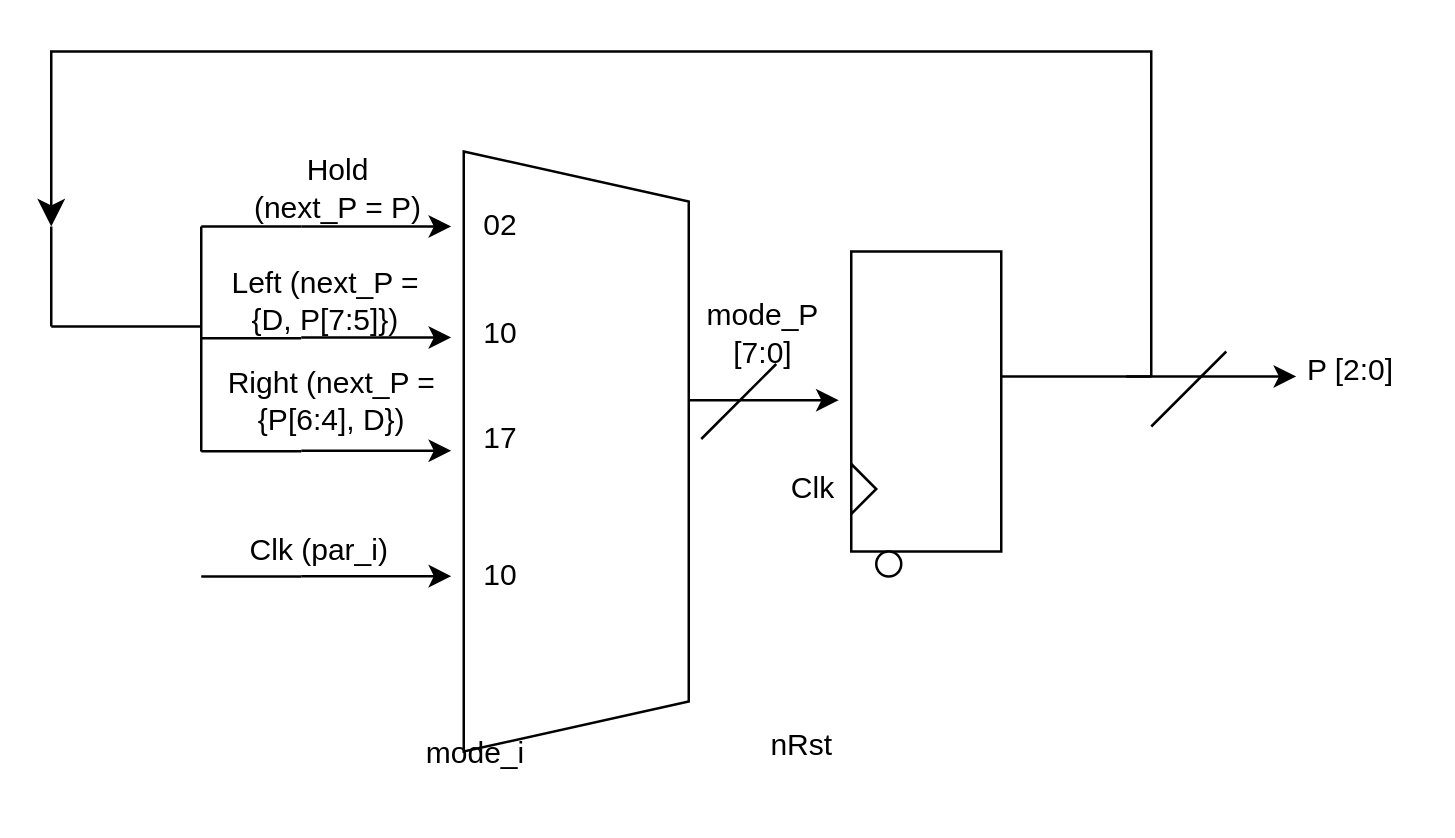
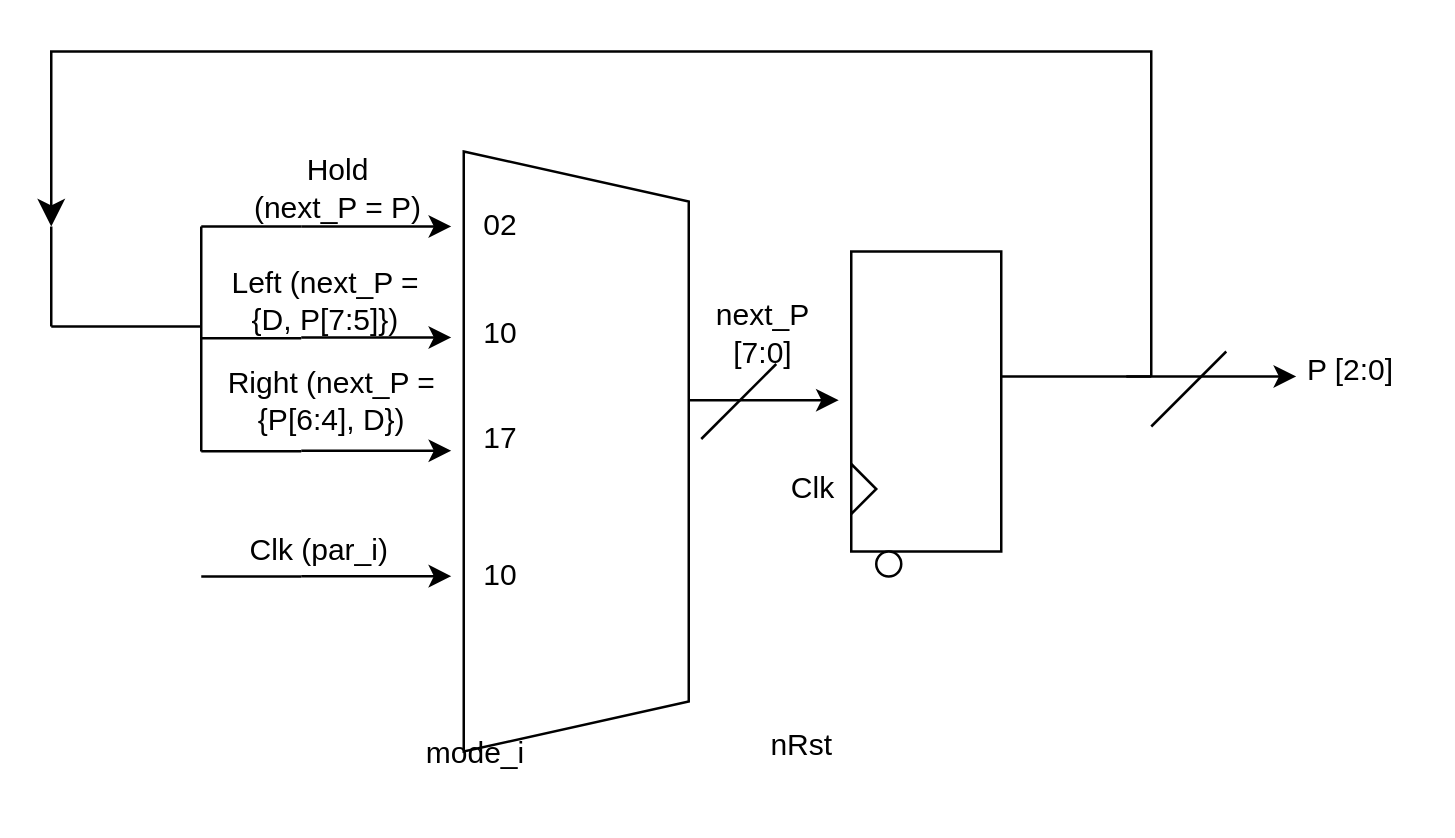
node "mode_P [7:0]": label "mode_P [7:0]" -> "next_P [7:0]"
